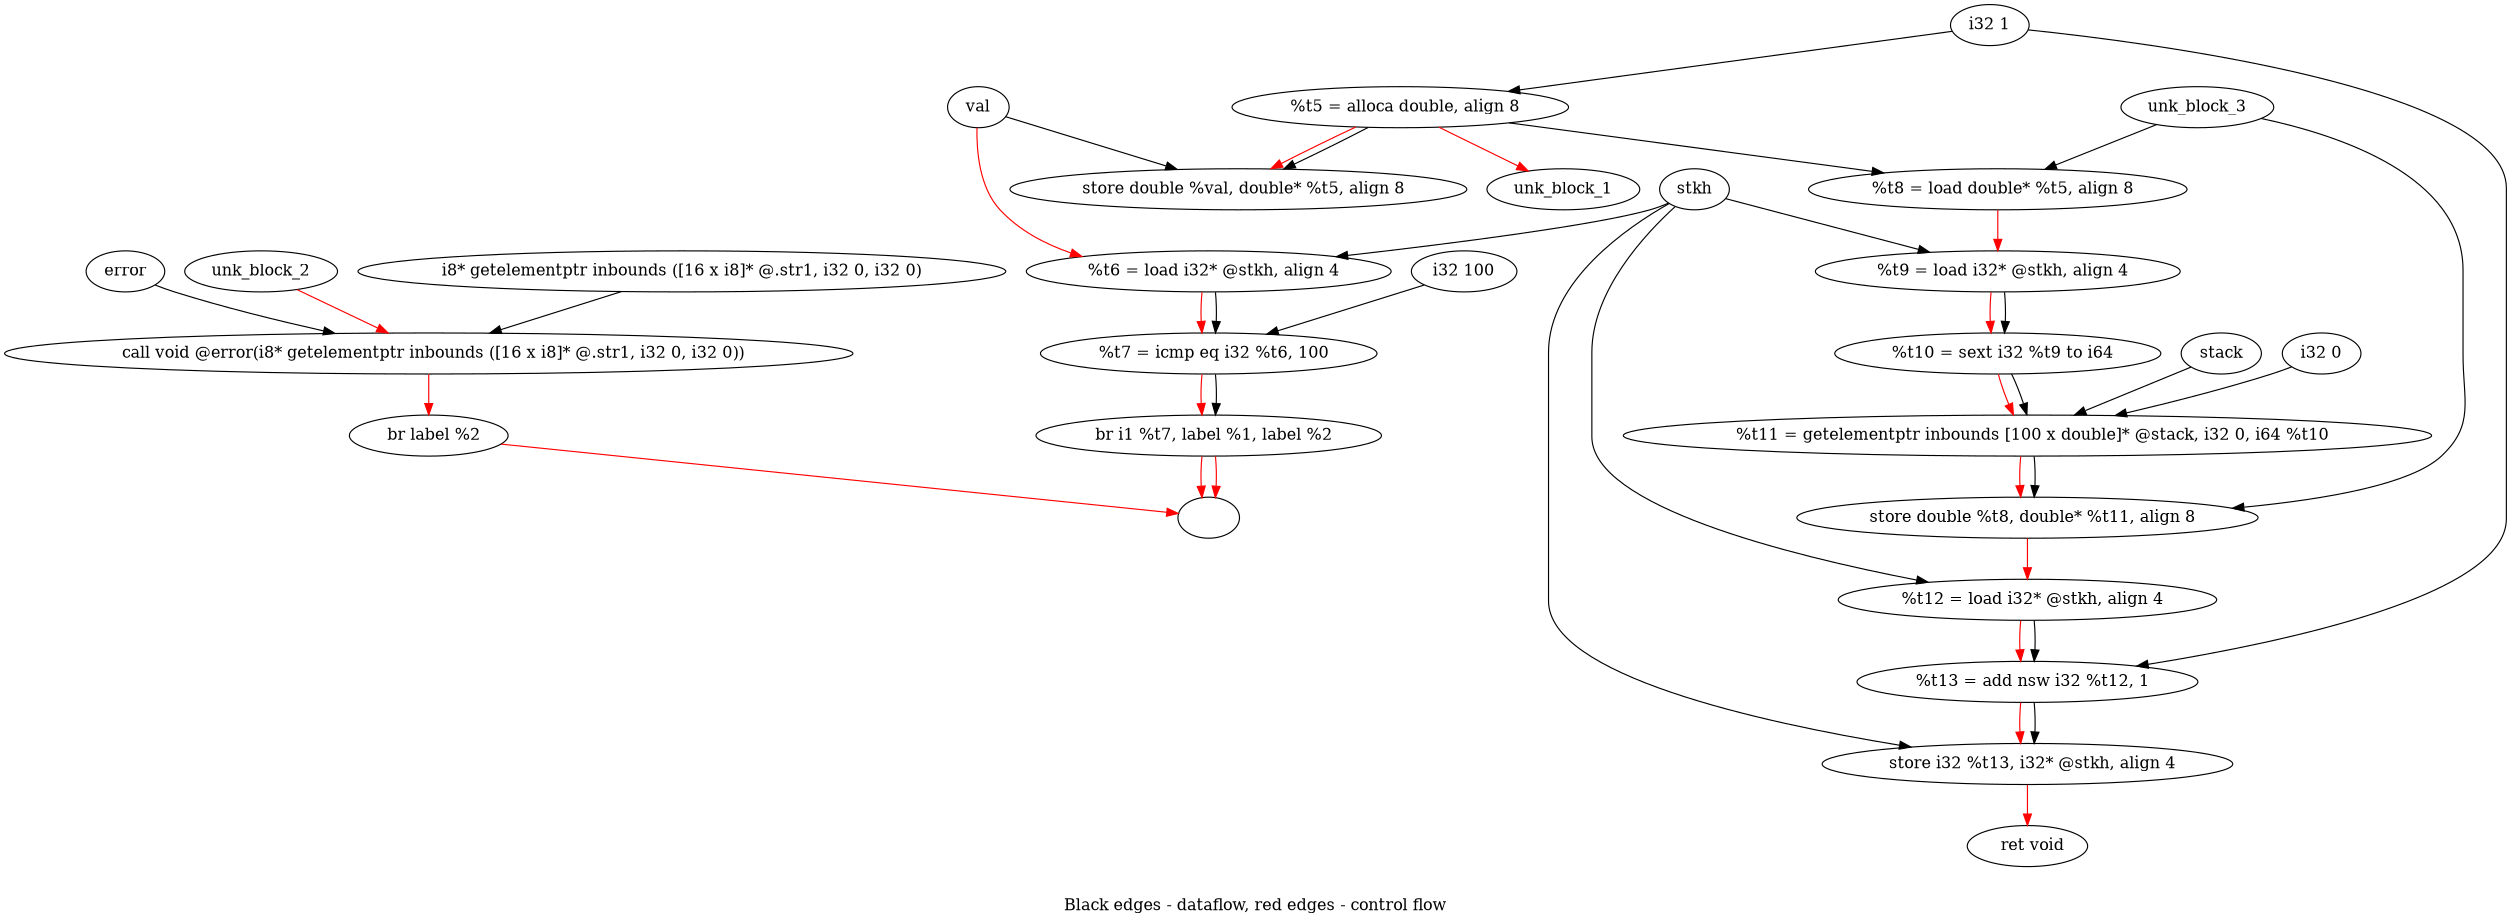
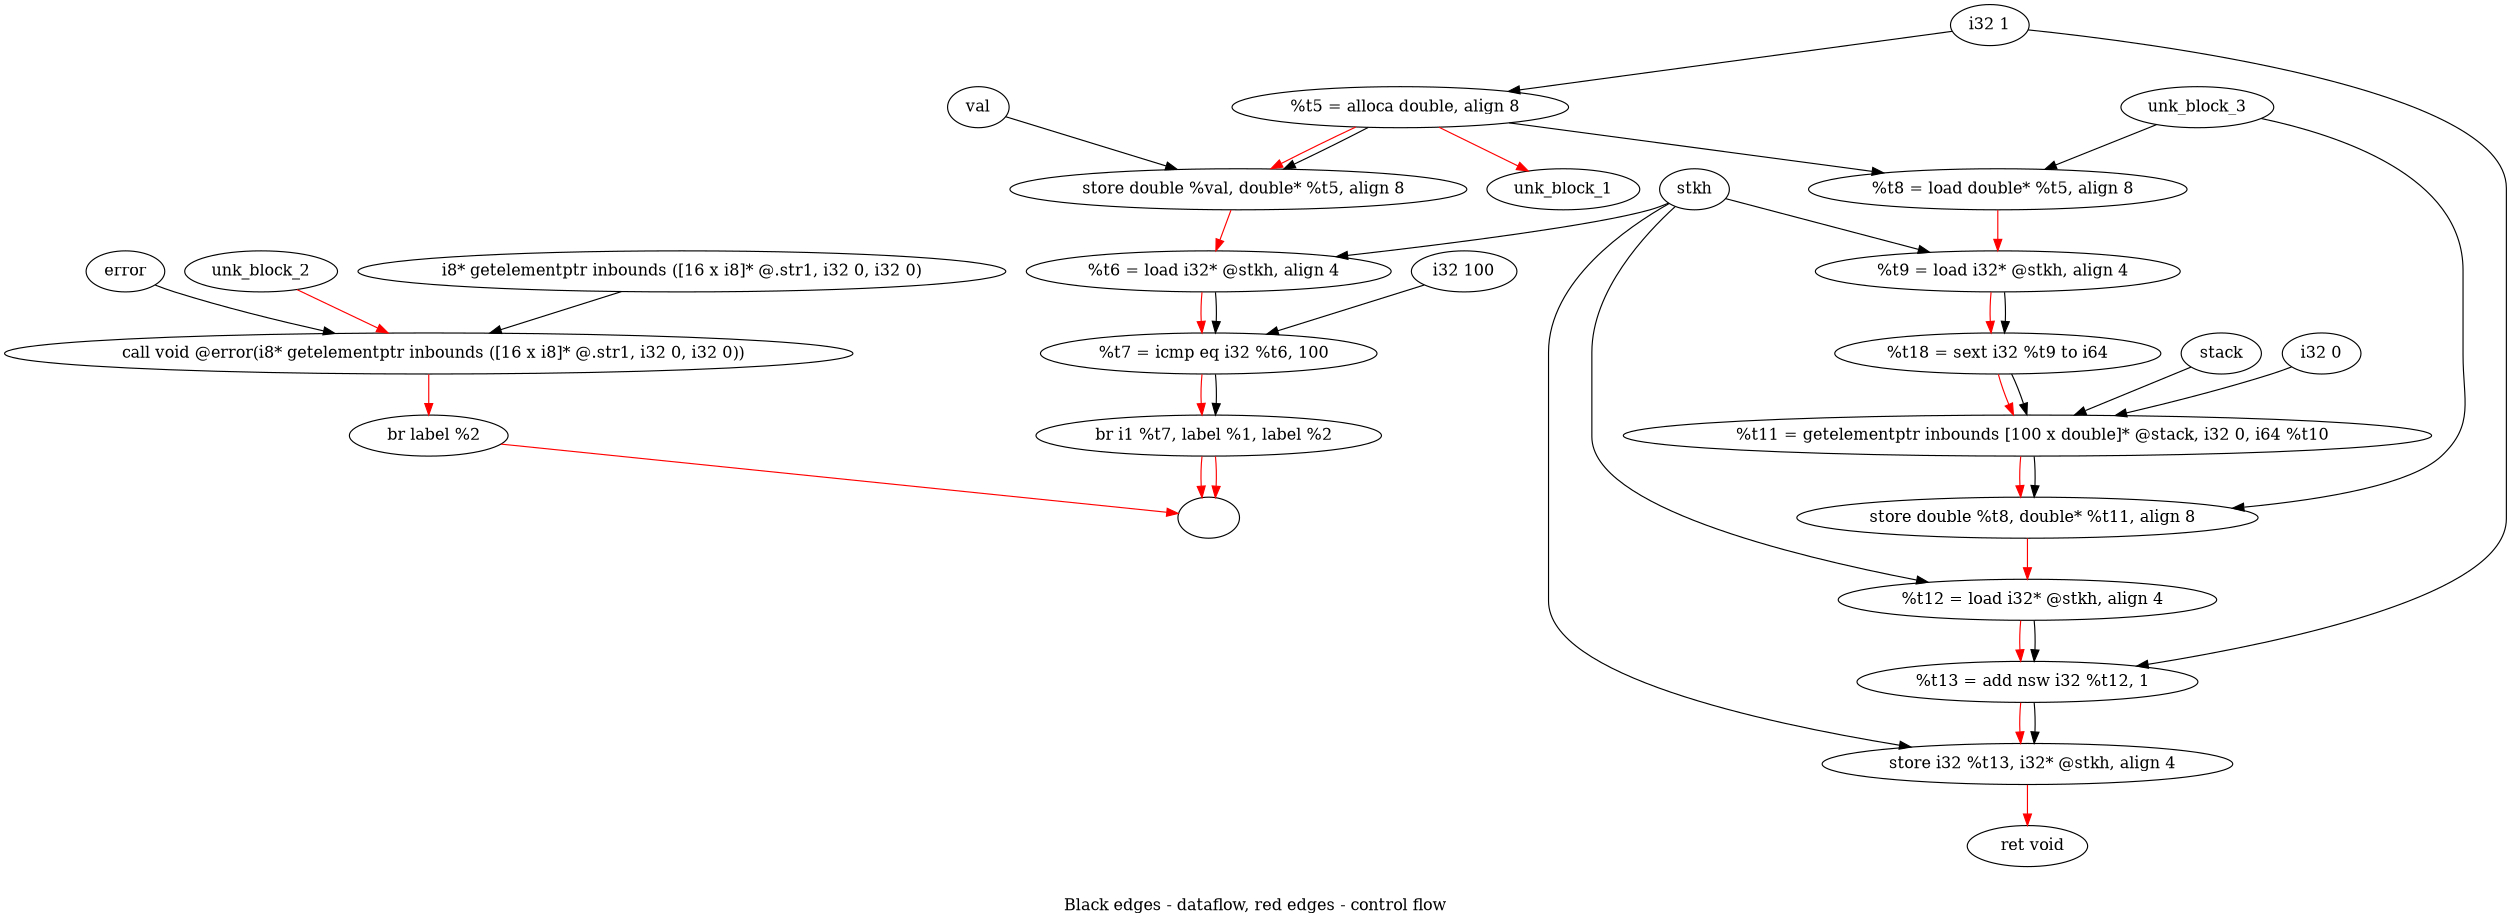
edge "val" -> "%t6 = load i32* @stkh, align 4": now "store double %val, double* %t5, align 8" -> "%t6 = load i32* @stkh, align 4"
node "%t10 = sext i32 %t9 to i64": label "%t10 = sext i32 %t9 to i64" -> "%t18 = sext i32 %t9 to i64"
